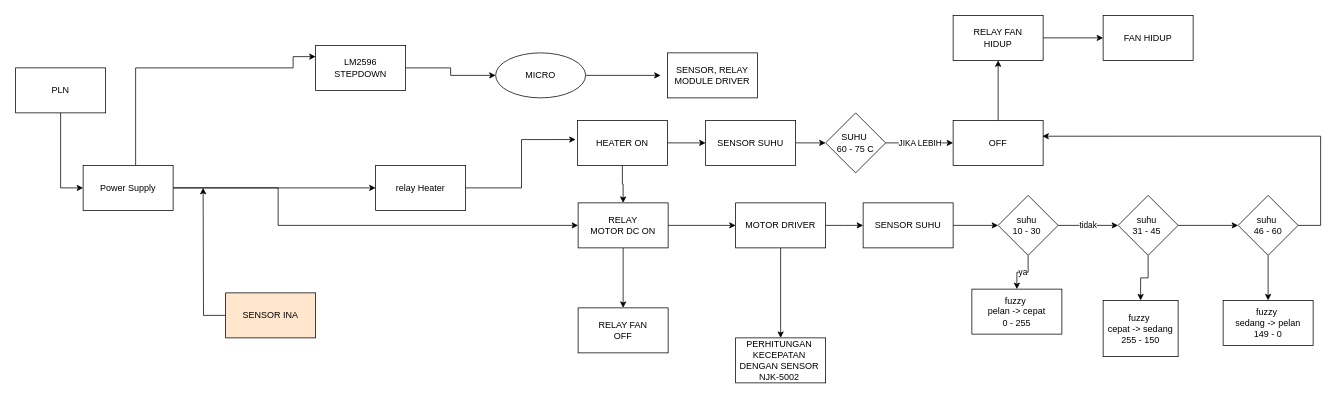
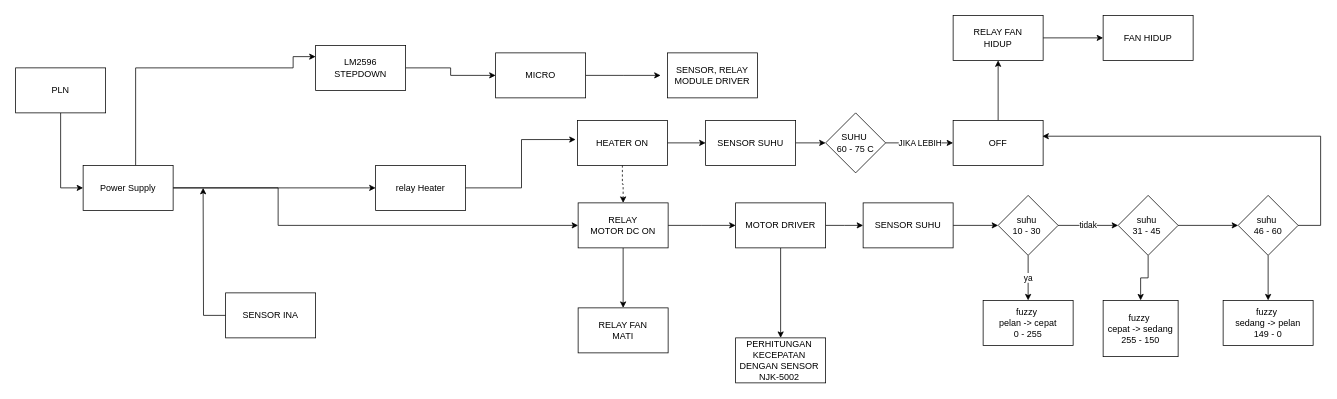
node "MICRO": shape ellipse -> rectangle
edge "HEATER ON" -> "RELAY MOTOR DC ON": style solid -> dashed
node "fuzzy pelan -> cepat 0 - 255": moved (1017, 312) -> (1028, 323)
node "SENSOR INA": fillcolor #ffe6cc -> #ffffff
node "RELAY FAN OFF": label "RELAY FAN OFF" -> "RELAY FAN MATI"
